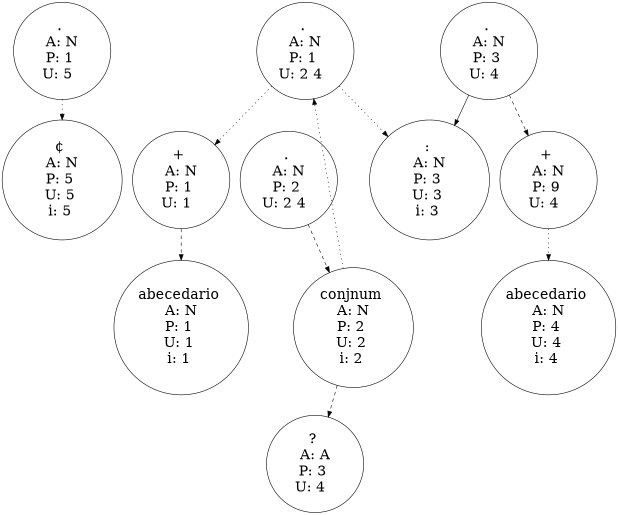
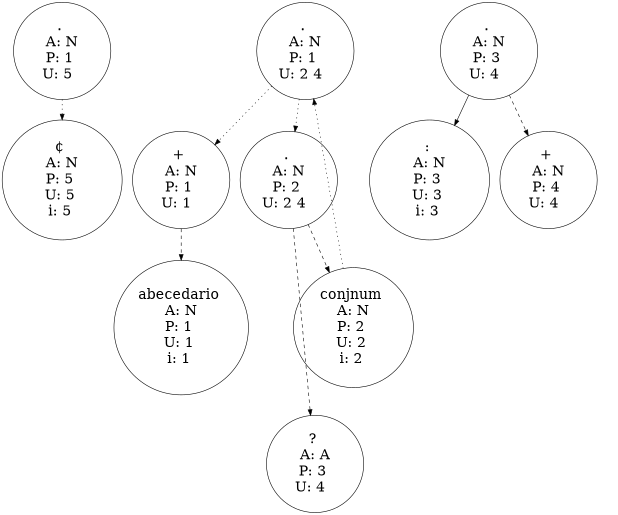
edge ". A: N P: 1 U: 2 4" -> ": A: N P: 3 U: 3 i: 3": now ". A: N P: 1 U: 2 4" -> ". A: N P: 2 U: 2 4"
node "+ A: N P: 9 U: 4": label "+ A: N P: 9 U: 4" -> "+ A: N P: 4 U: 4"
node "abecedario A: N P: 4 U: 4 i: 4": removed
edge "conjnum A: N P: 2 U: 2 i: 2" -> "? A: A P: 3 U: 4": now ". A: N P: 2 U: 2 4" -> "? A: A P: 3 U: 4"
